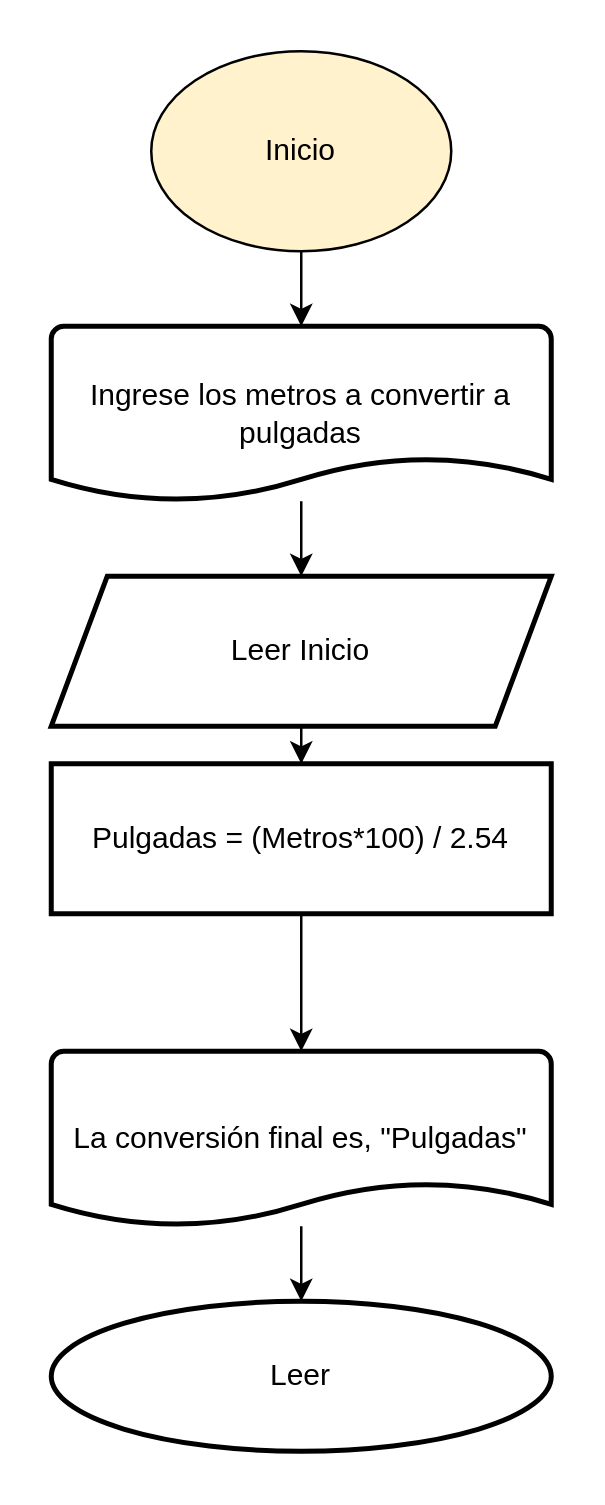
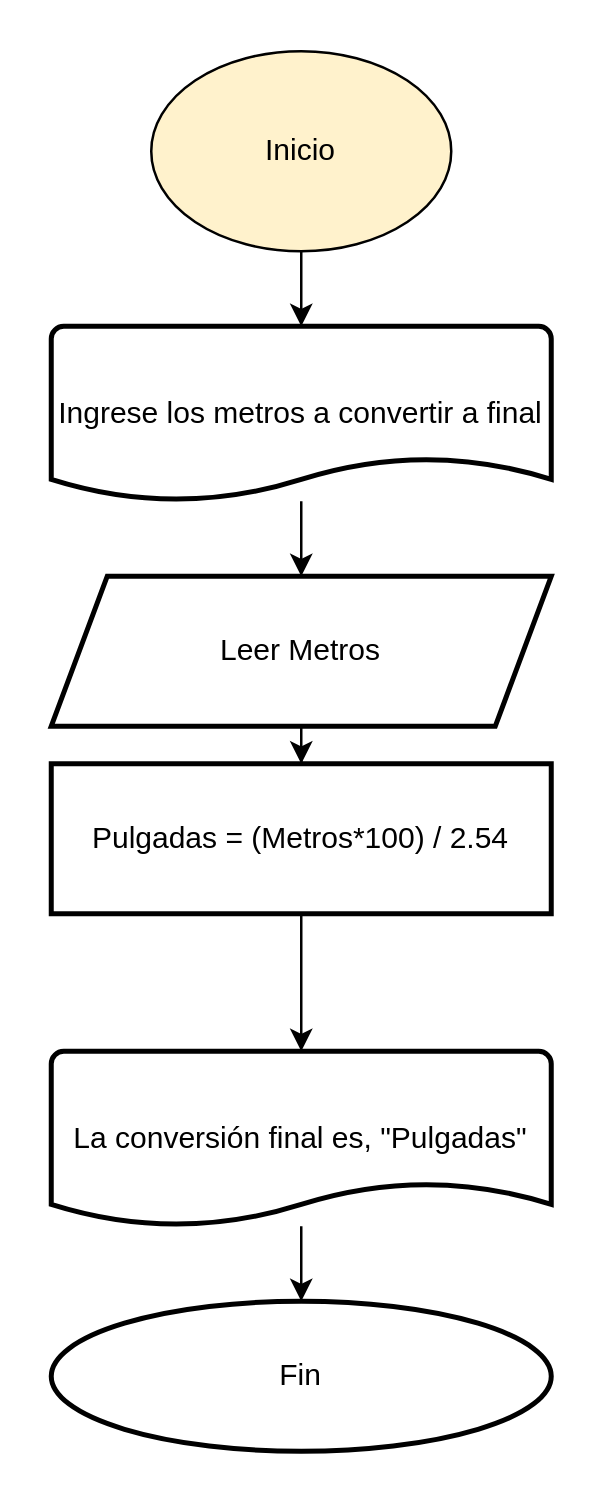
node "Ingrese los metros a convertir a pulgadas": label "Ingrese los metros a convertir a pulgadas" -> "Ingrese los metros a convertir a final"
node "Leer Inicio": label "Leer Inicio" -> "Leer Metros"
node "Leer": label "Leer" -> "Fin"
